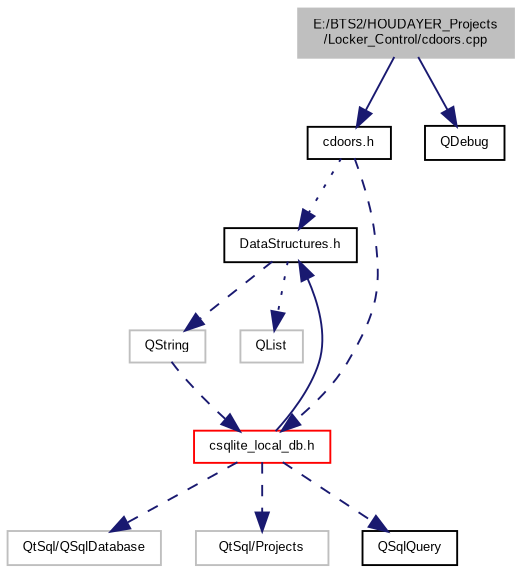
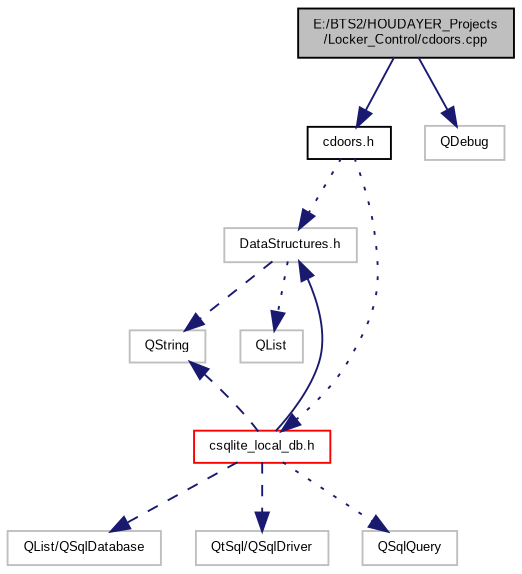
node "E:/BTS2/HOUDAYER_Projects /Locker_Control/cdoors.cpp": color grey75 -> black
node "QDebug": color black -> grey75
node "DataStructures.h": color black -> grey75
edge "cdoors.h" -> "csqlite_local_db.h": style dashed -> dotted
edge "QString" -> "csqlite_local_db.h": reversed
edge "csqlite_local_db.h" -> "QSqlQuery": style dashed -> dotted
node "QtSql/QSqlDatabase": label "QtSql/QSqlDatabase" -> "QList/QSqlDatabase"
node "QtSql/Projects": label "QtSql/Projects" -> "QtSql/QSqlDriver"
node "QSqlQuery": color black -> grey75
